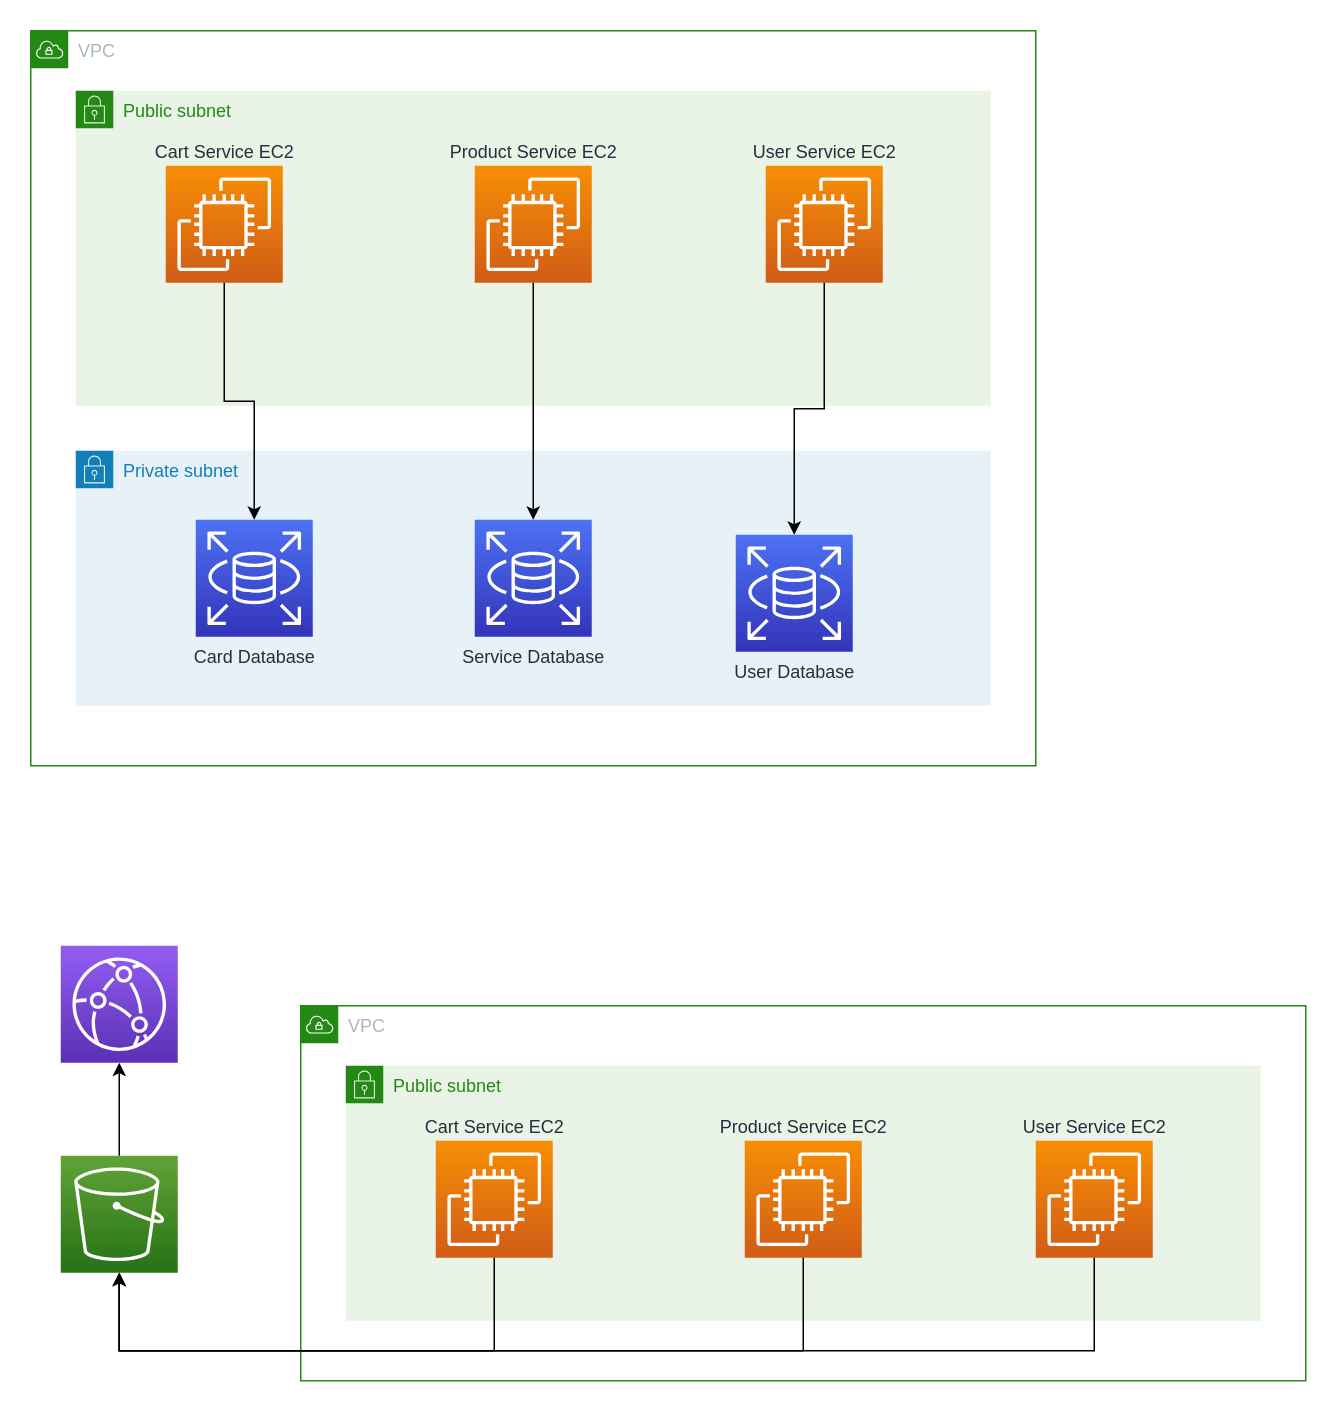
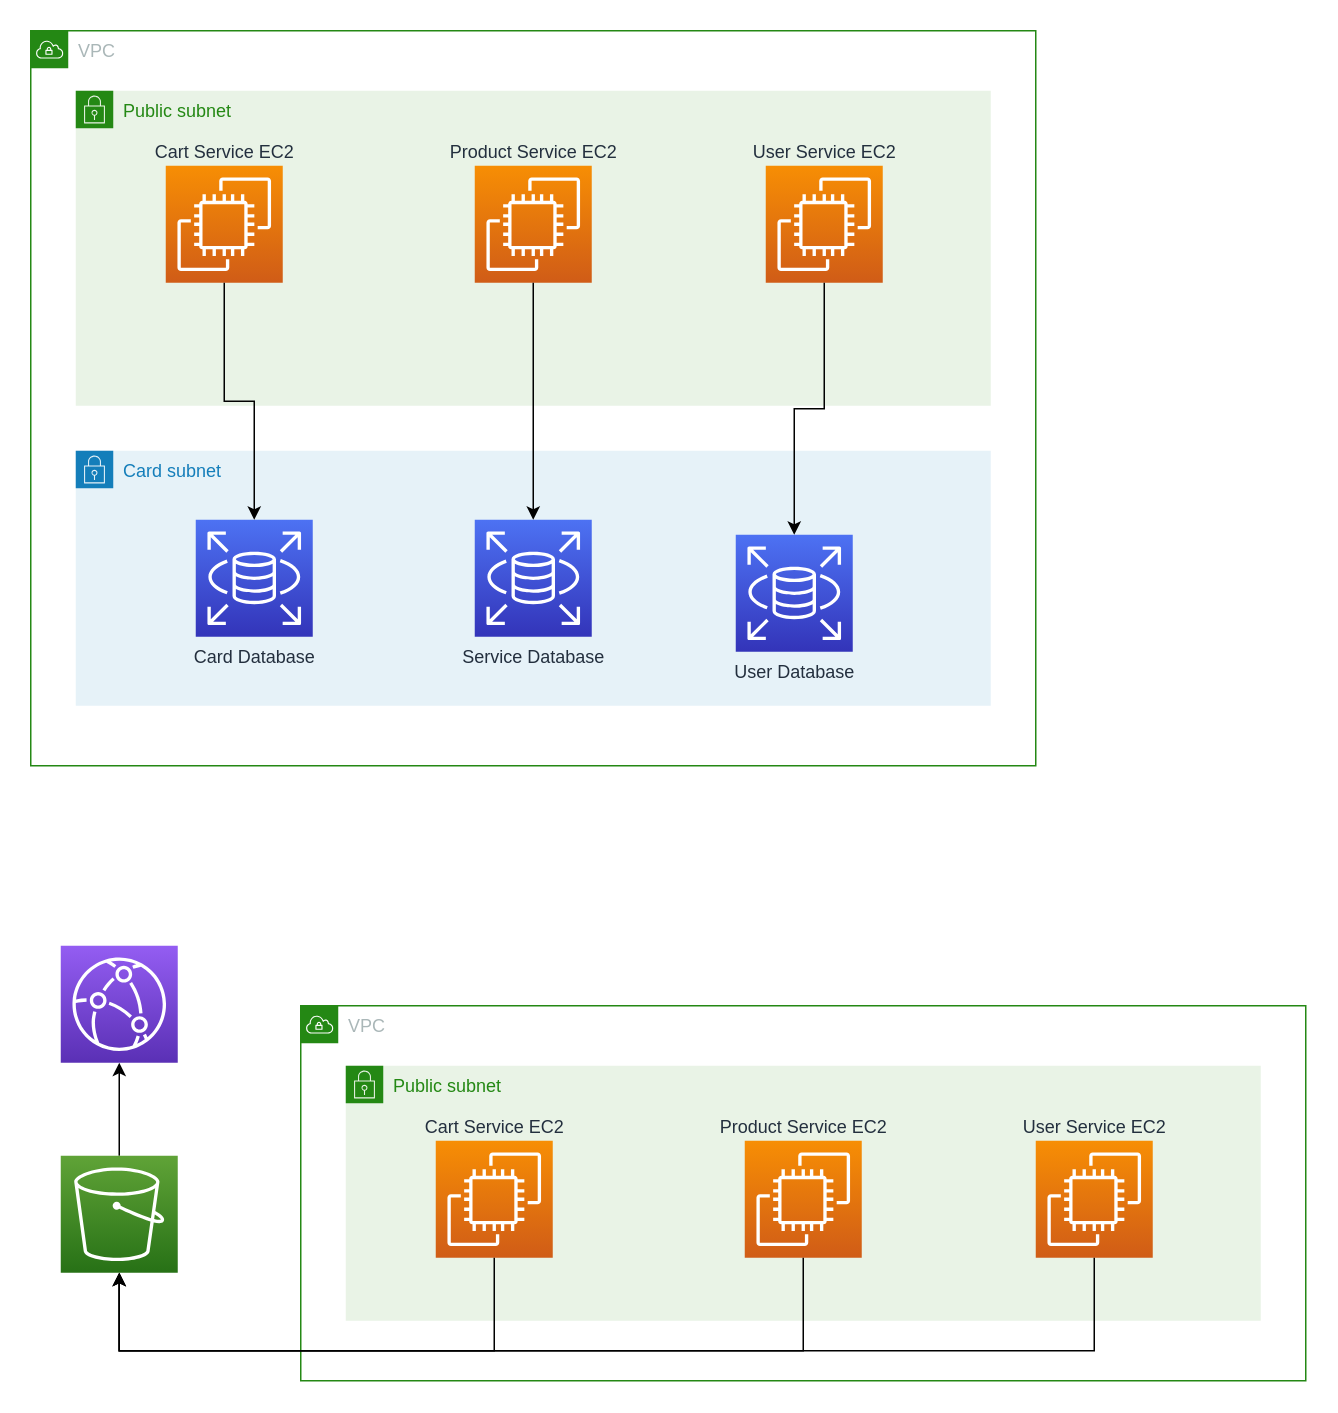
node "Private subnet": label "Private subnet" -> "Card subnet"
